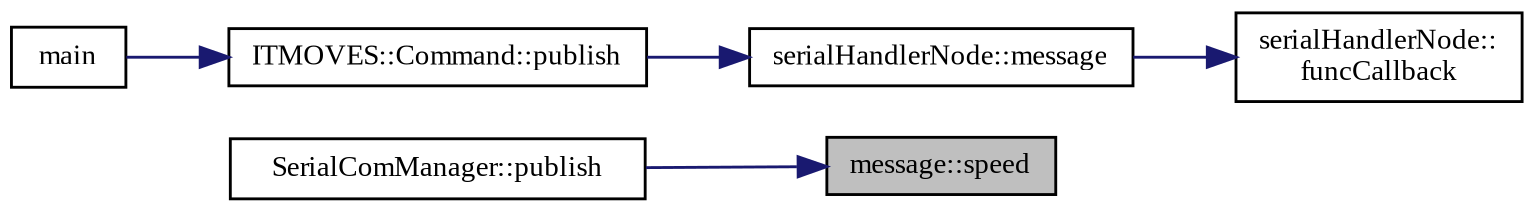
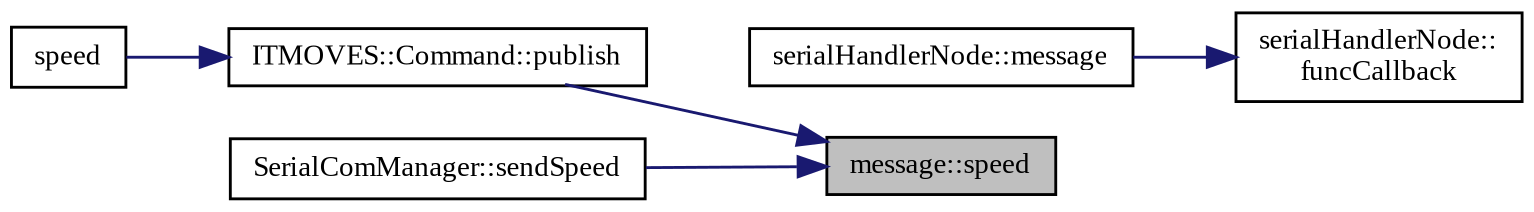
node "main": label "main" -> "speed"
edge "ITMOVES::Command::publish" -> "serialHandlerNode::message": now "ITMOVES::Command::publish" -> "message::speed"
node "SerialComManager::publish": label "SerialComManager::publish" -> "SerialComManager::sendSpeed"
